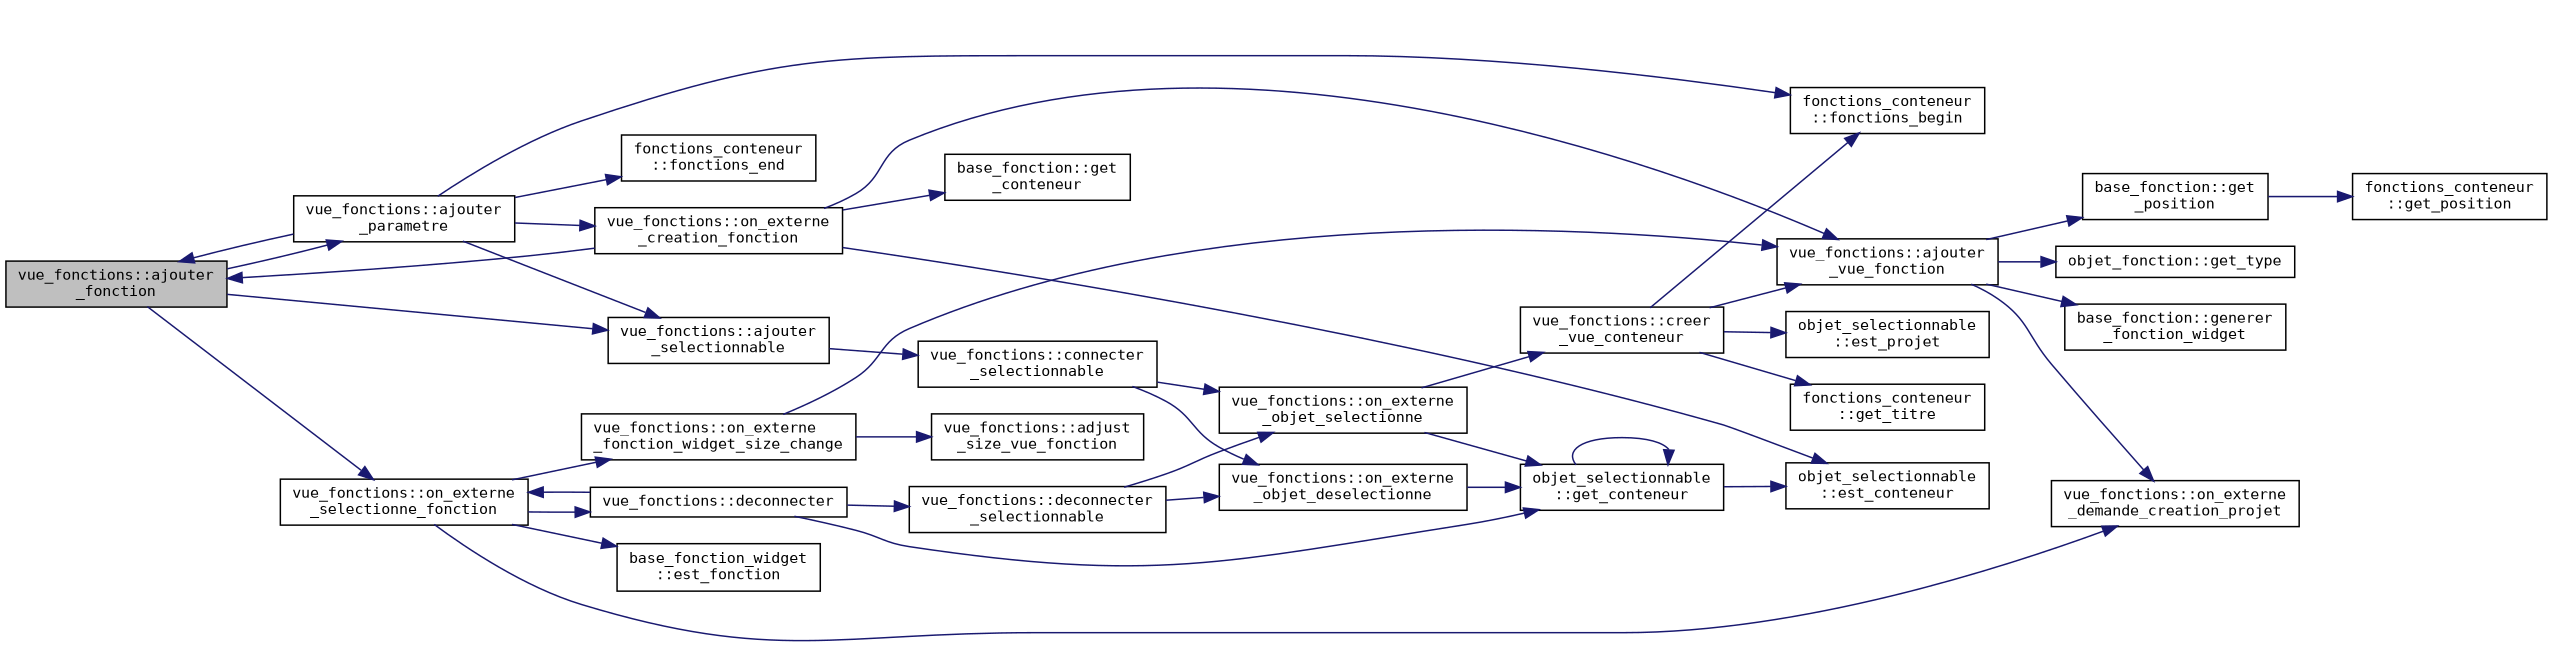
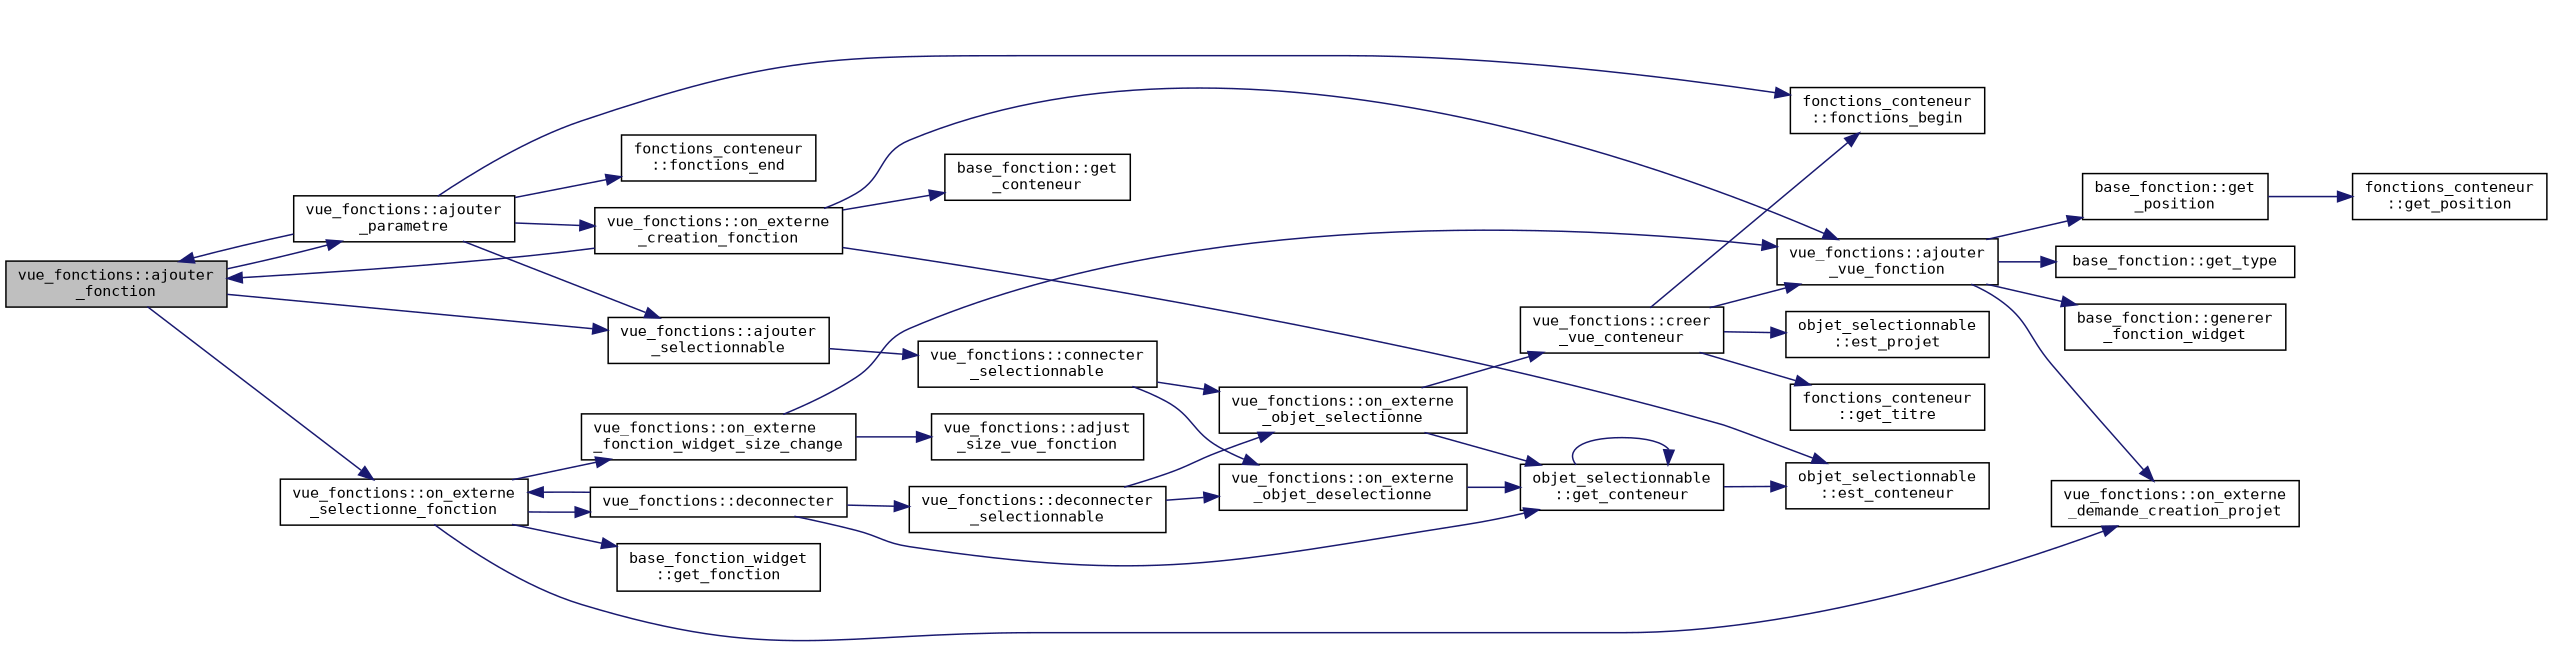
node "objet_fonction::get_type": label "objet_fonction::get_type" -> "base_fonction::get_type"
node "base_fonction_widget ::est_fonction": label "base_fonction_widget ::est_fonction" -> "base_fonction_widget ::get_fonction"
